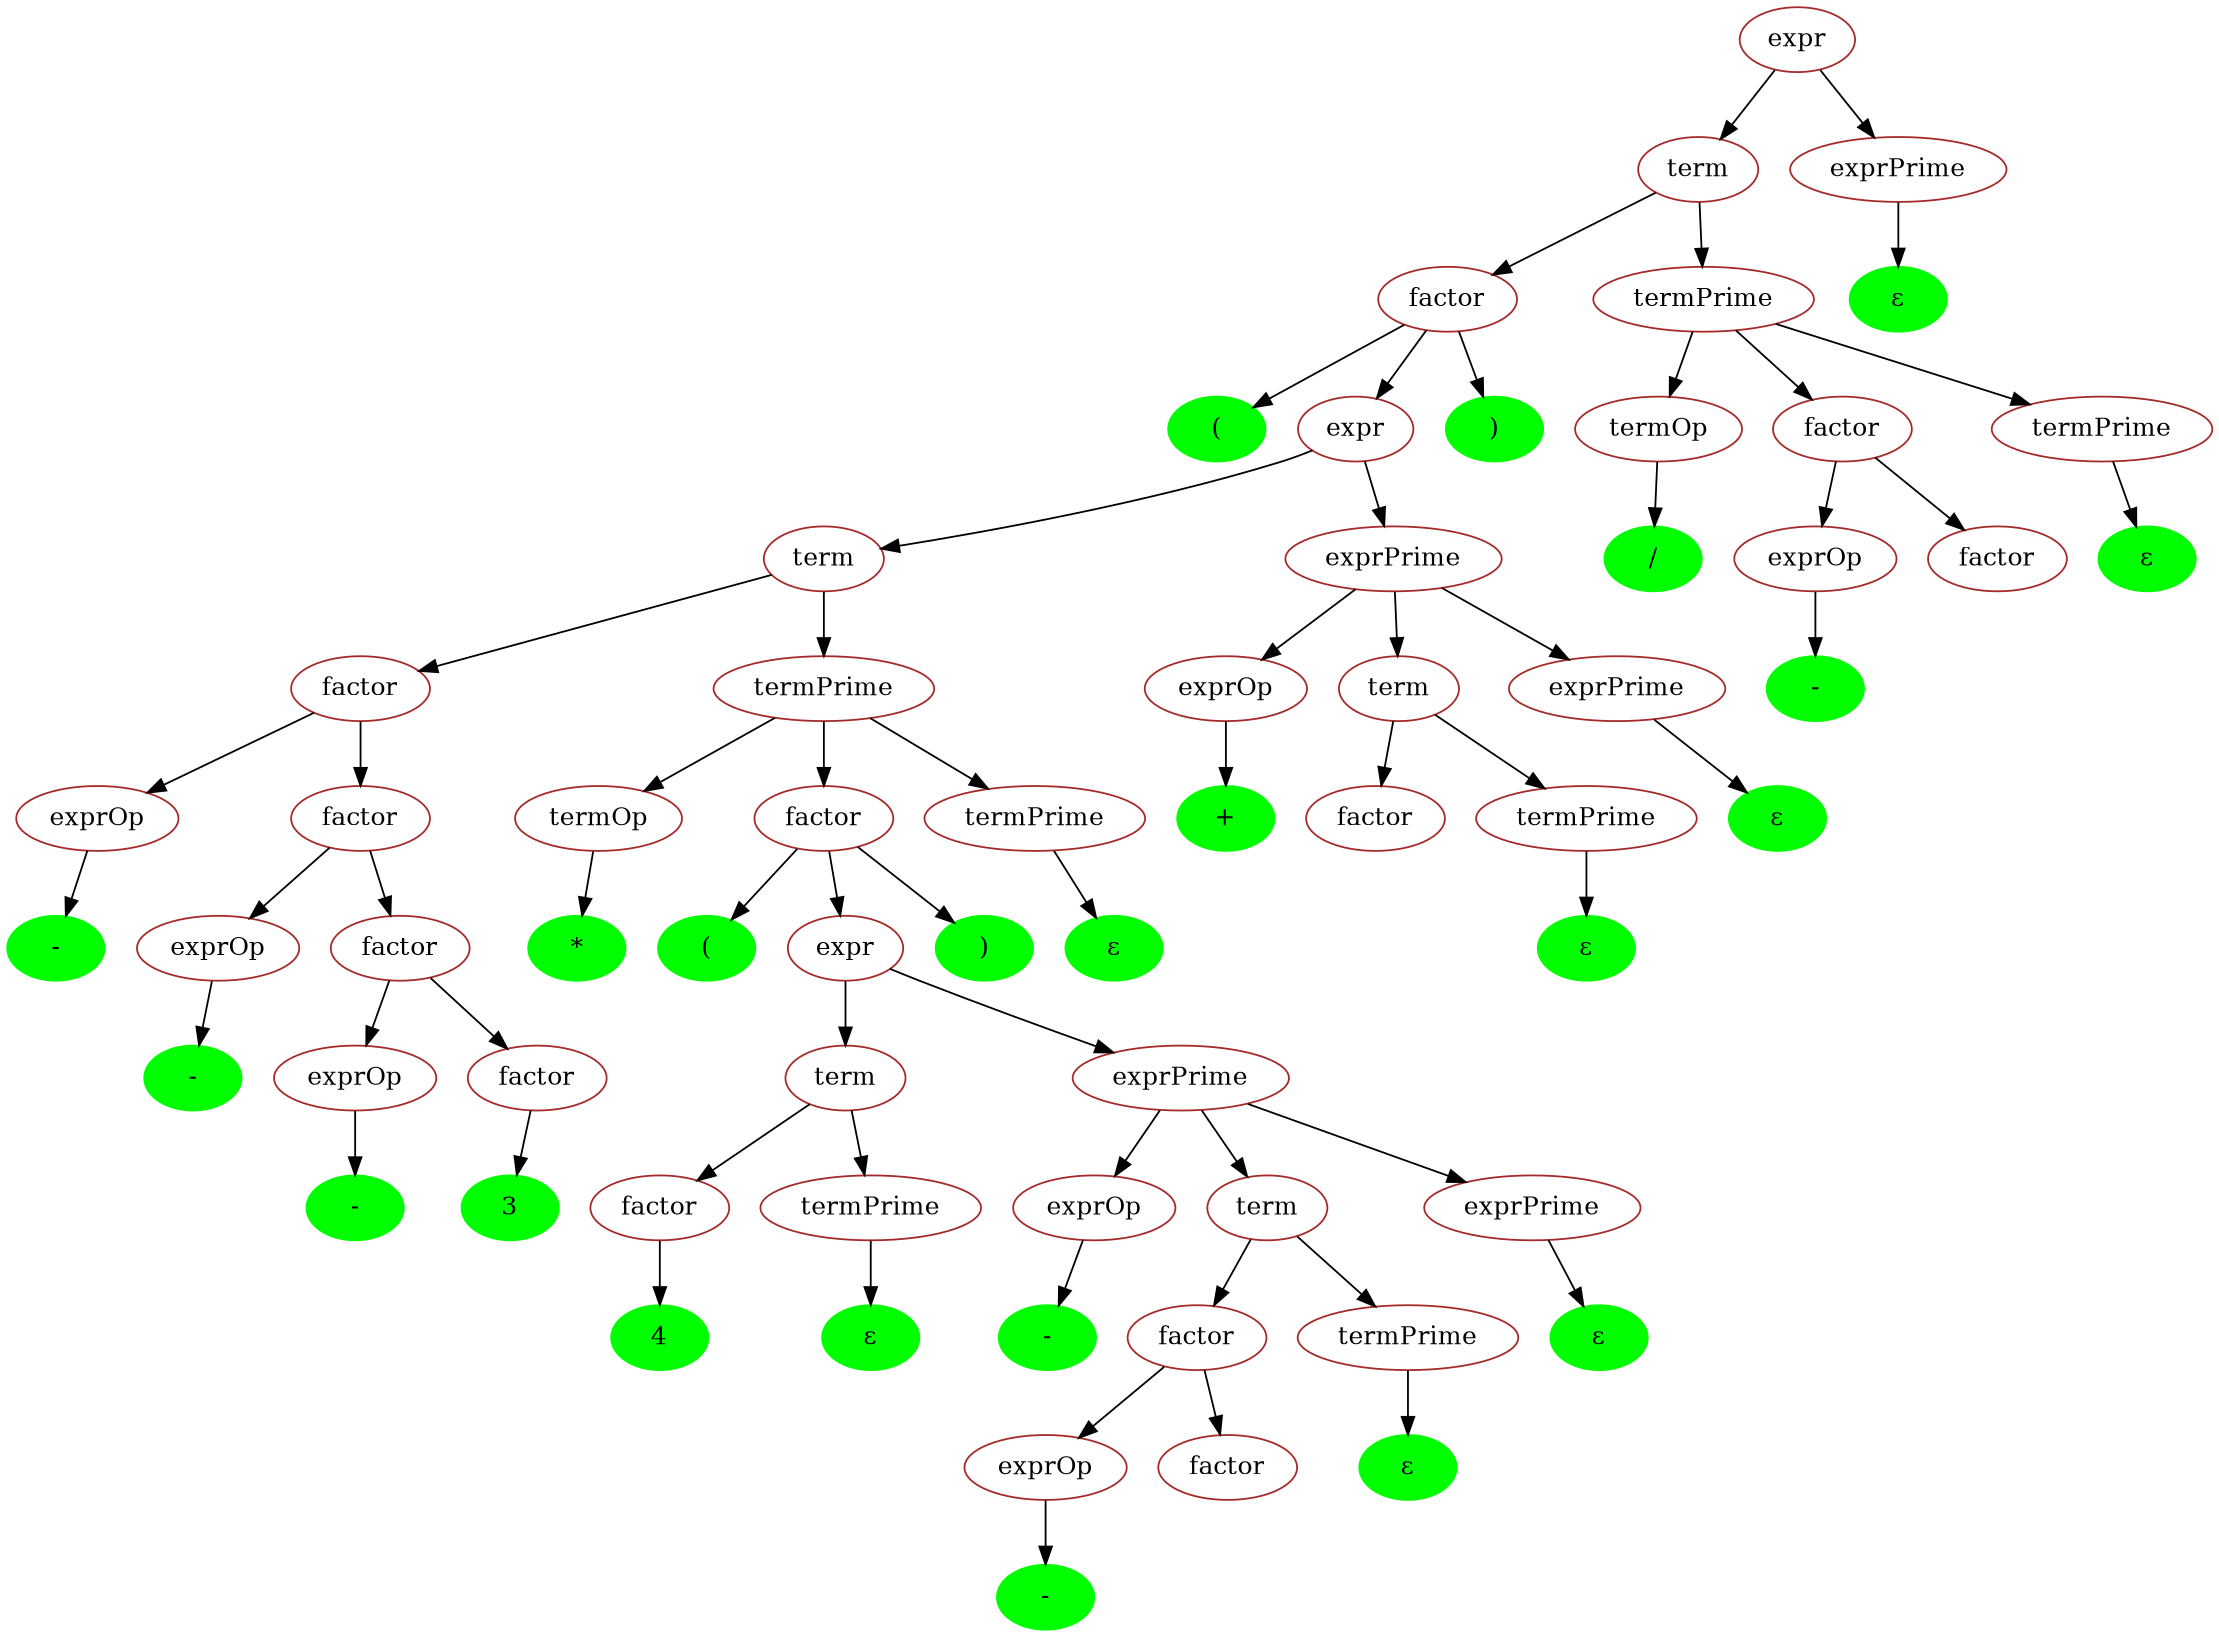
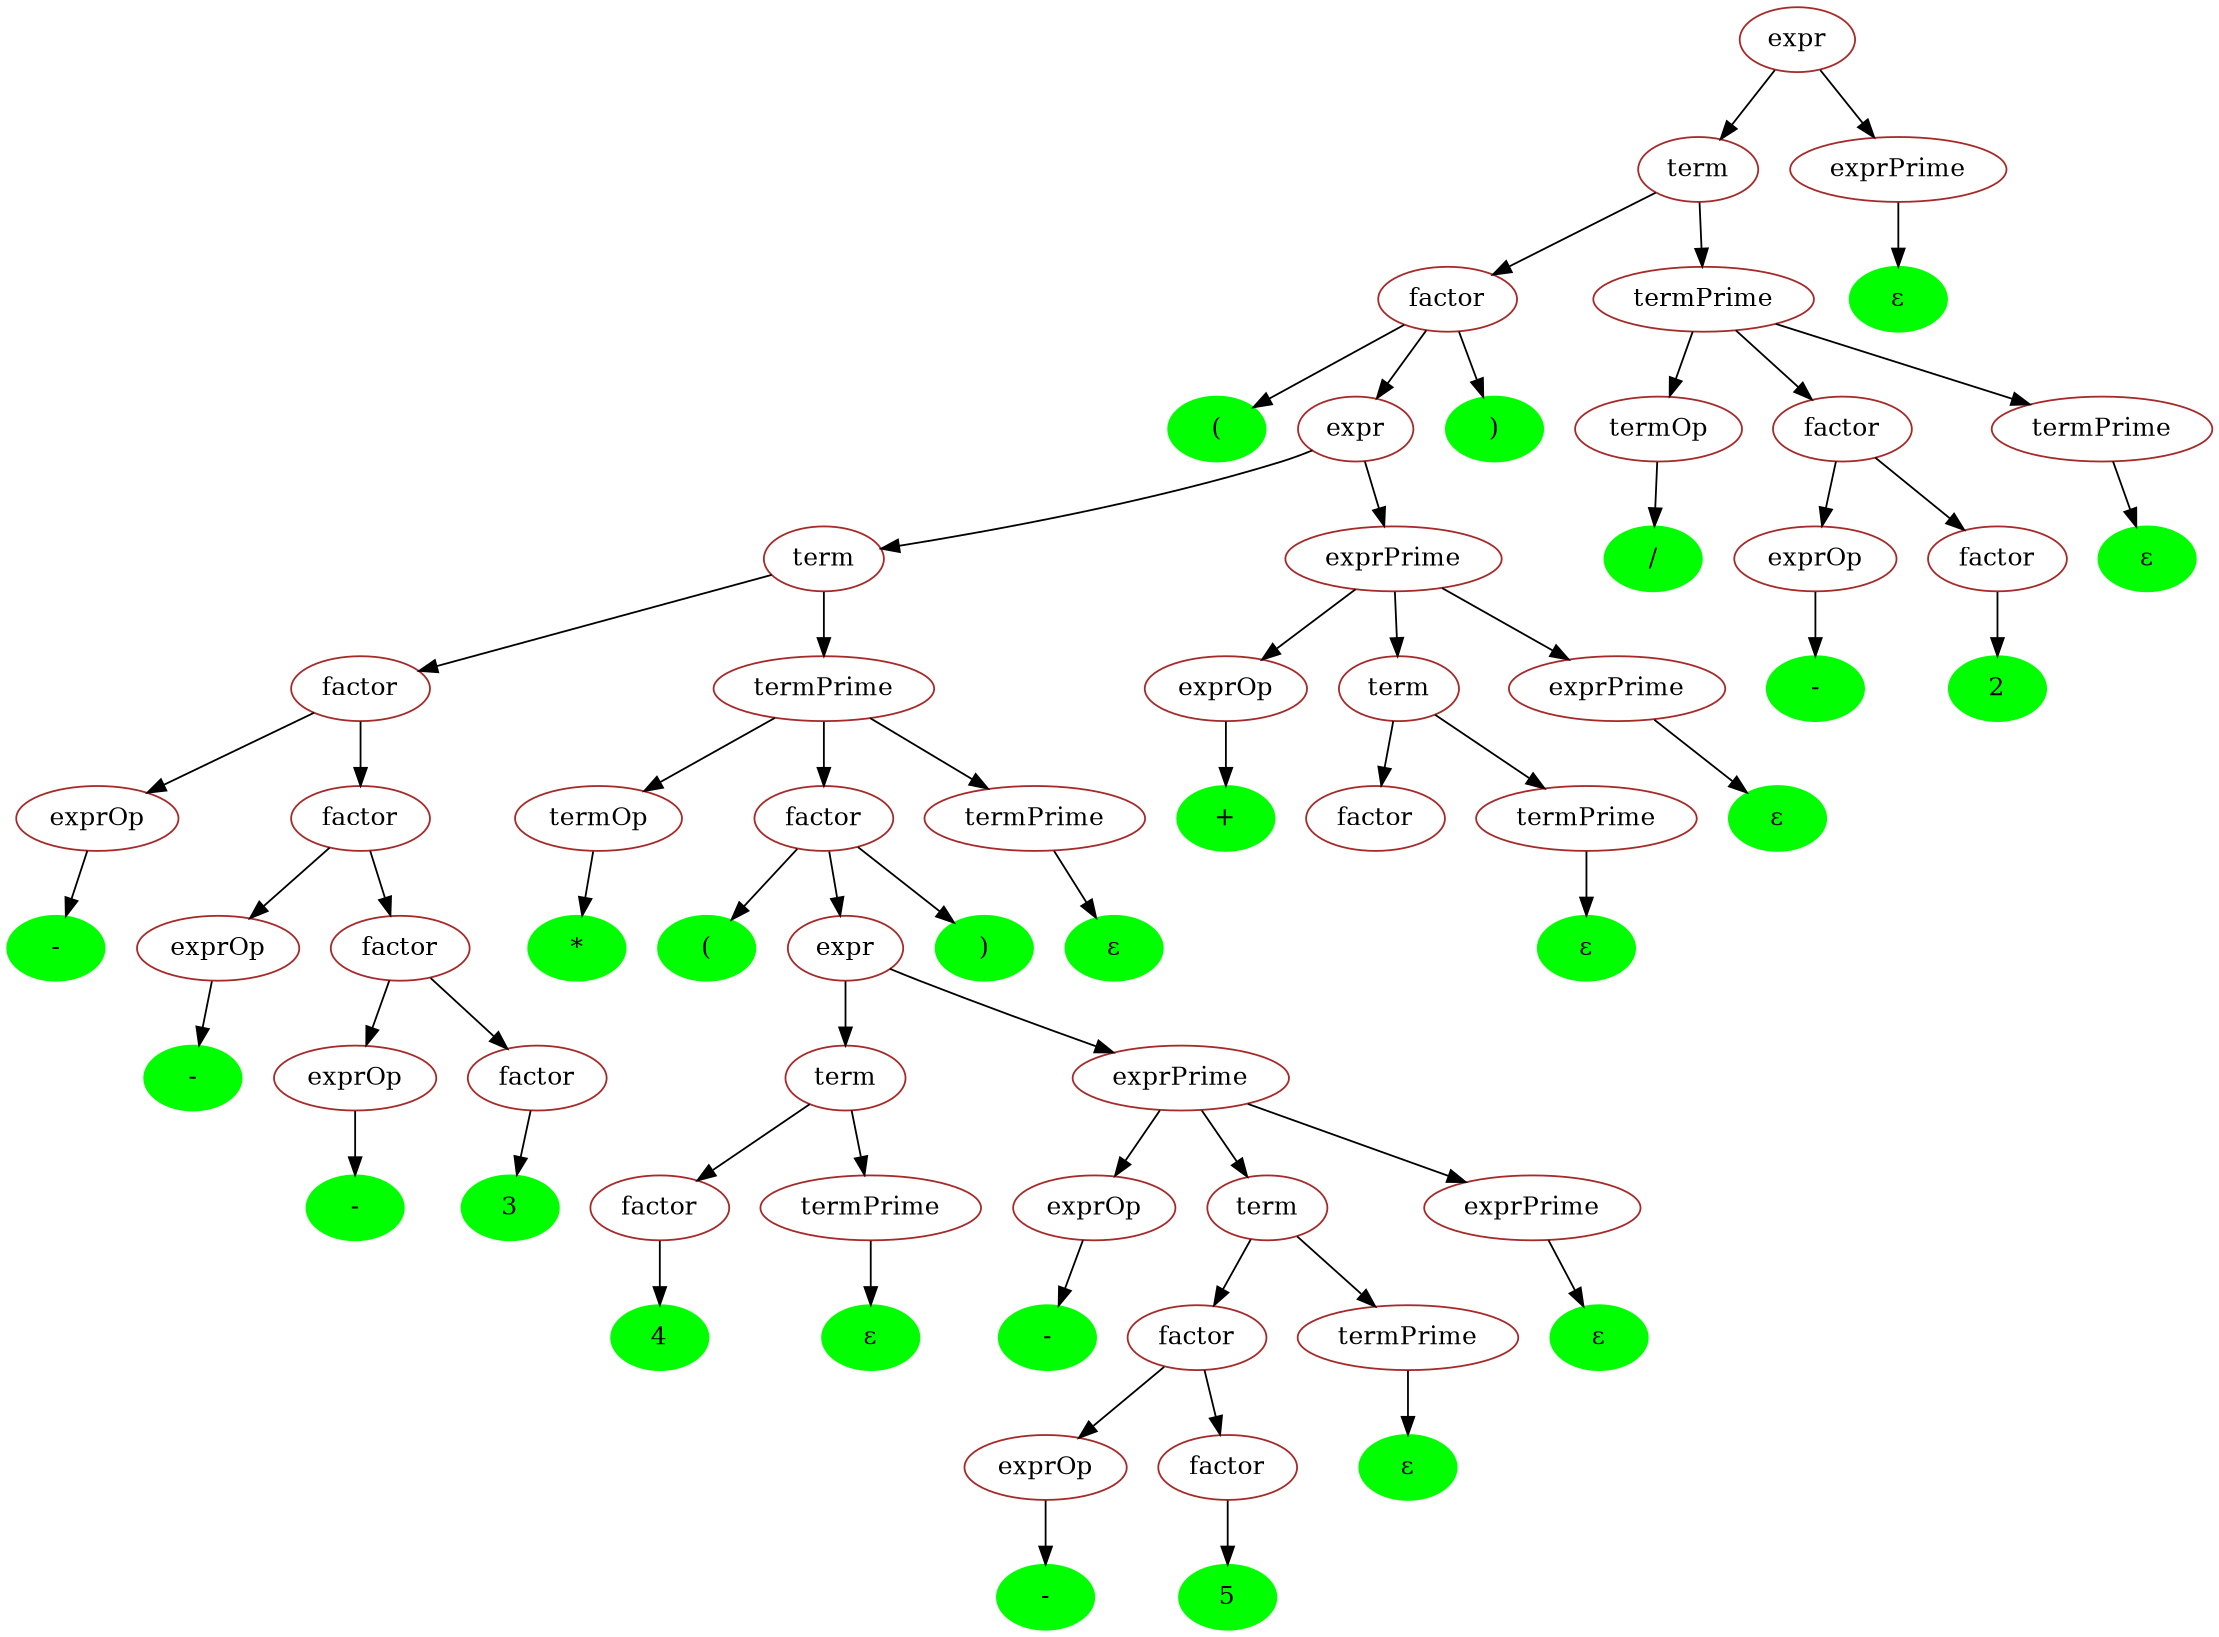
node "2": added
node "5": added
